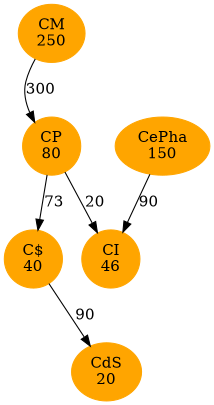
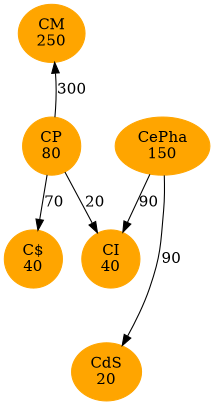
edge "CM 250" -> "CP 80": reversed
edge "CP 80" -> "C$ 40": label "73" -> "70"
node "CI 46": label "CI 46" -> "CI 40"
edge "C$ 40" -> "CdS 20": now "CePha 150" -> "CdS 20"
